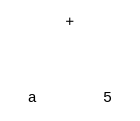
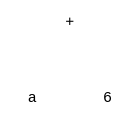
node "5": label "5" -> "6"
